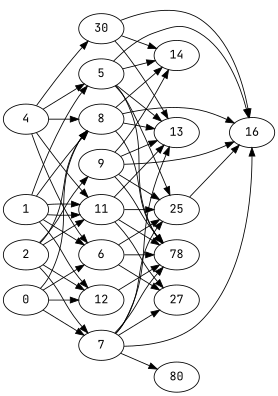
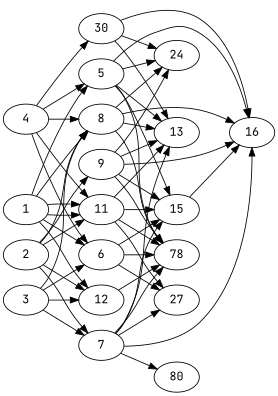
node "14": label "14" -> "24"
node "25": label "25" -> "15"
node "0": label "0" -> "3"
